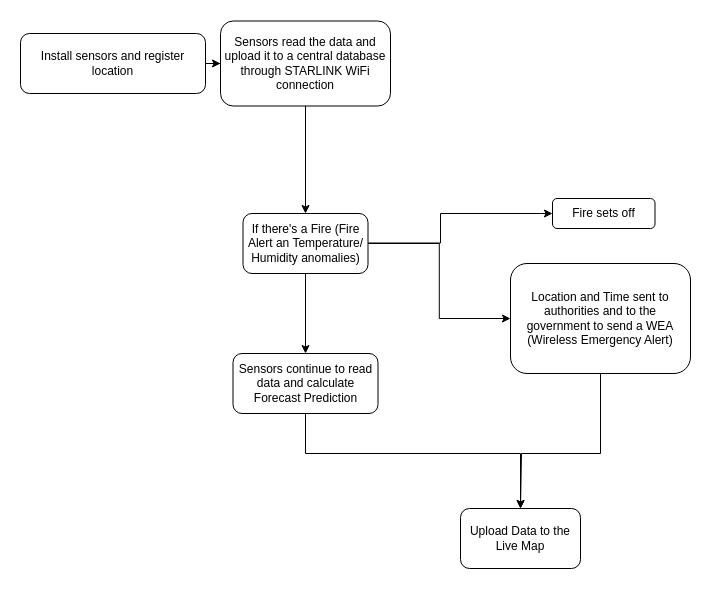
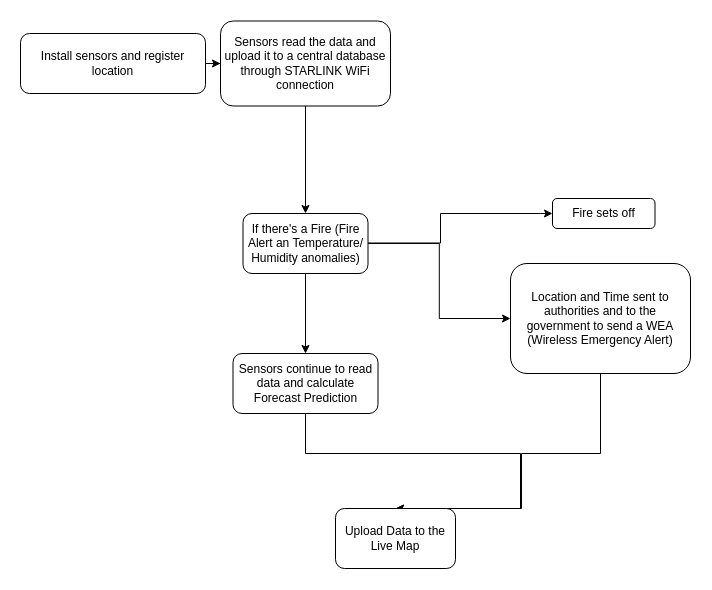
node "Upload Data to the Live Map": moved (521, 539) -> (396, 539)
